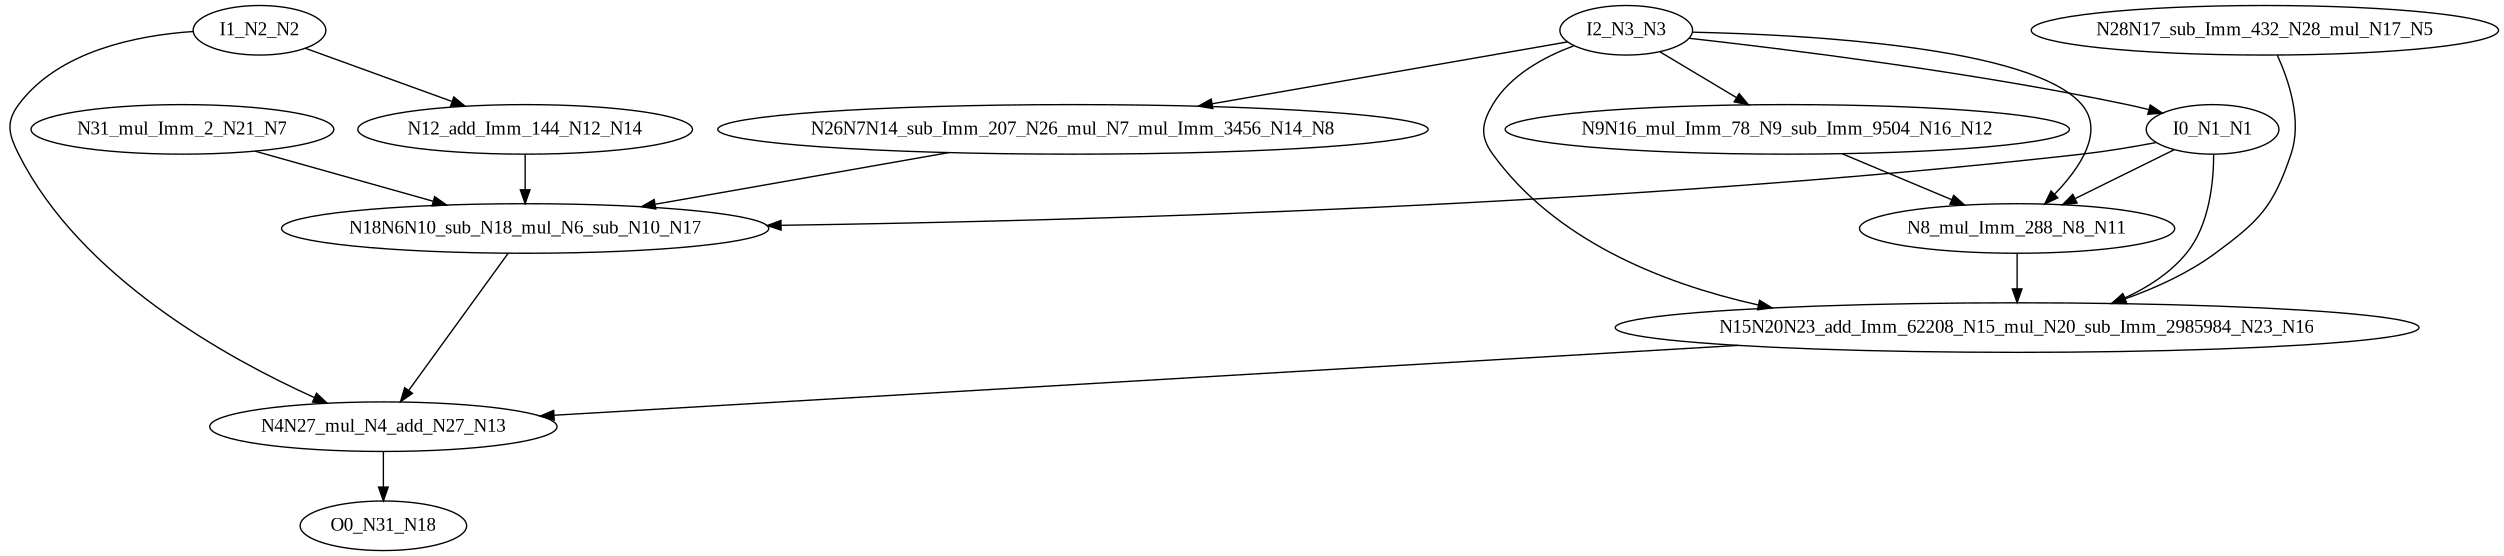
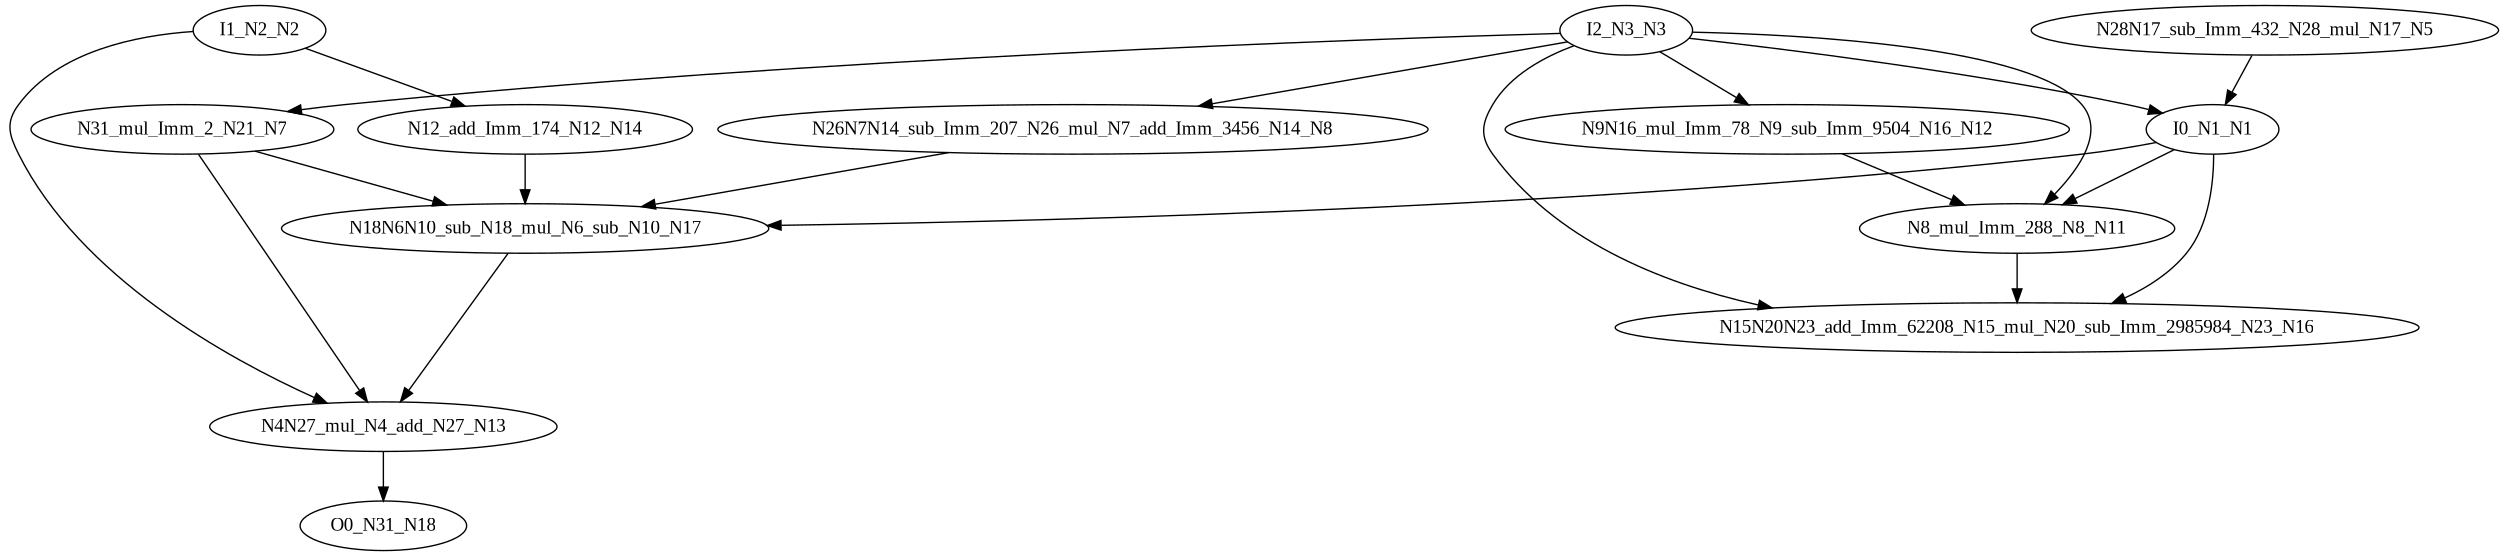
edge "I2_N3_N3" -> "N31_mul_Imm_2_N21_N7": added
node "N12_add_Imm_144_N12_N14": label "N12_add_Imm_144_N12_N14" -> "N12_add_Imm_174_N12_N14"
node "N26N7N14_sub_Imm_207_N26_mul_N7_mul_Imm_3456_N14_N8": label "N26N7N14_sub_Imm_207_N26_mul_N7_mul_Imm_3456_N14_N8" -> "N26N7N14_sub_Imm_207_N26_mul_N7_add_Imm_3456_N14_N8"
edge "N28N17_sub_Imm_432_N28_mul_N17_N5" -> "N15N20N23_add_Imm_62208_N15_mul_N20_sub_Imm_2985984_N23_N16": now "N28N17_sub_Imm_432_N28_mul_N17_N5" -> "I0_N1_N1"
edge "N15N20N23_add_Imm_62208_N15_mul_N20_sub_Imm_2985984_N23_N16" -> "N4N27_mul_N4_add_N27_N13": now "N31_mul_Imm_2_N21_N7" -> "N4N27_mul_N4_add_N27_N13"
